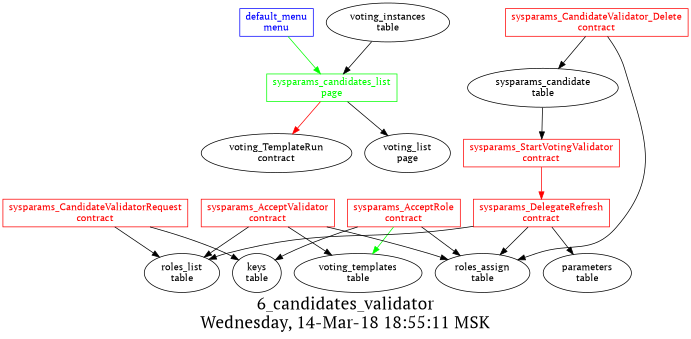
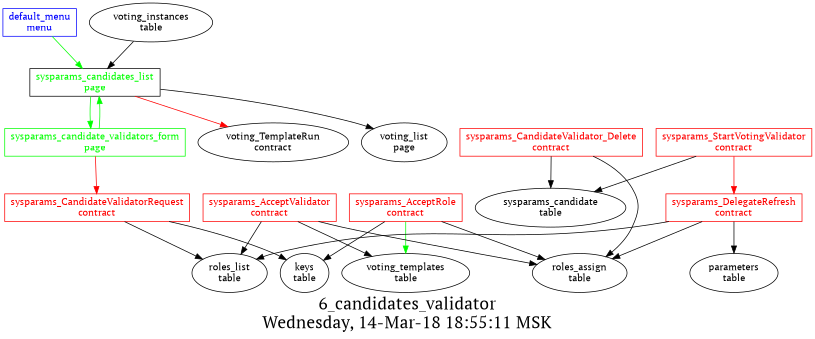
node "sysparams_candidates_list page": color green -> black
edge "sysparams_candidate table" -> "sysparams_StartVotingValidator contract": reversed
node "sysparams_candidate_validators_form page": added
